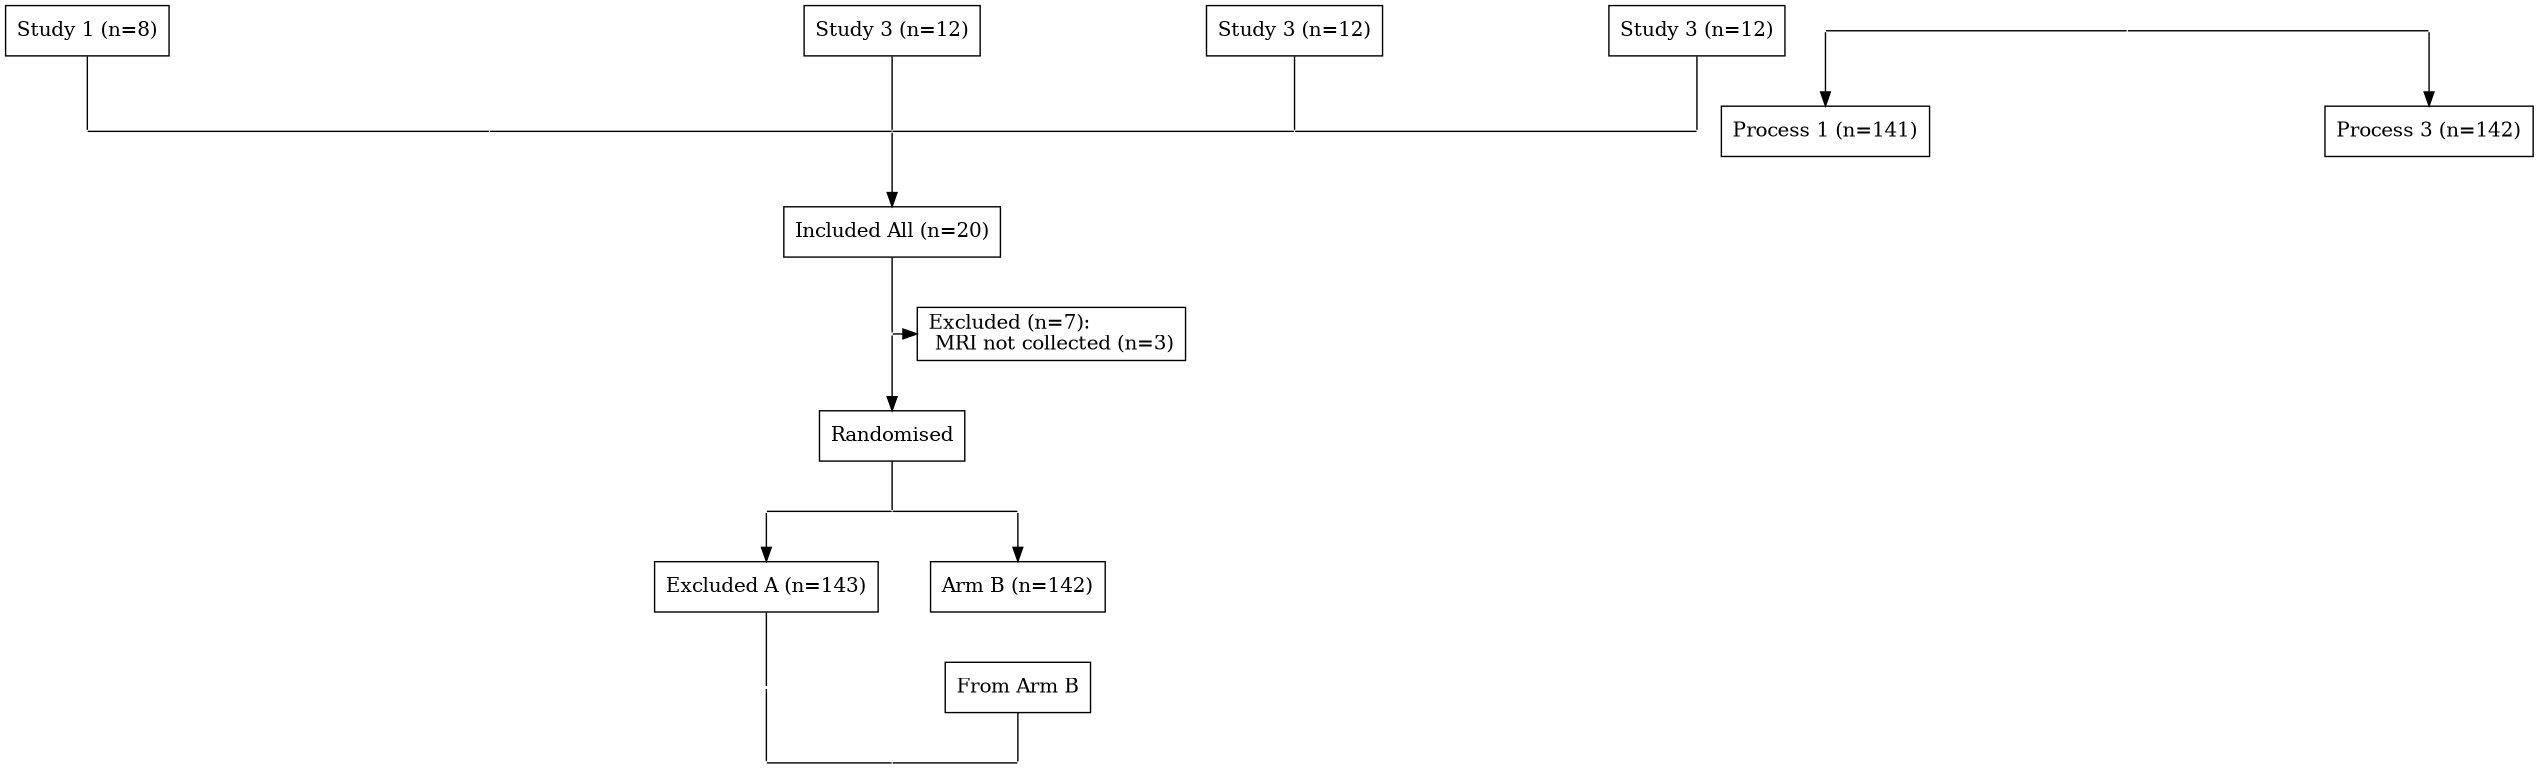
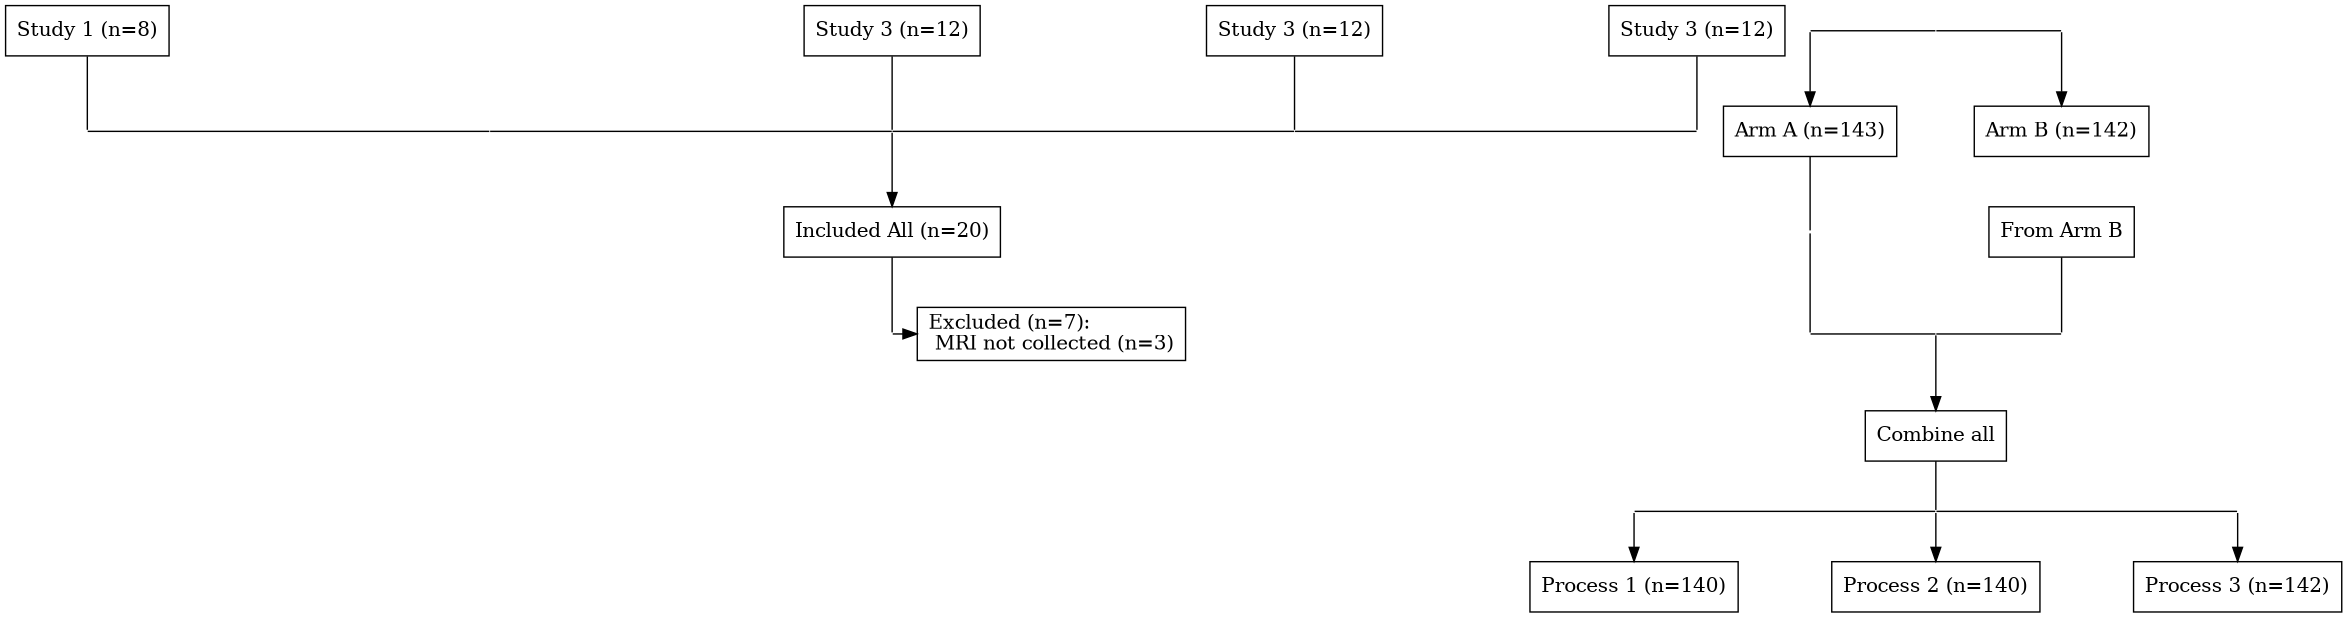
node "Process 1 (n=141)": label "Process 1 (n=141)" -> "Process 1 (n=140)"
node "Randomised": removed
node "Combine all": added
node "Excluded A (n=143)": label "Excluded A (n=143)" -> "Arm A (n=143)"
node "Process 2 (n=140)": added
